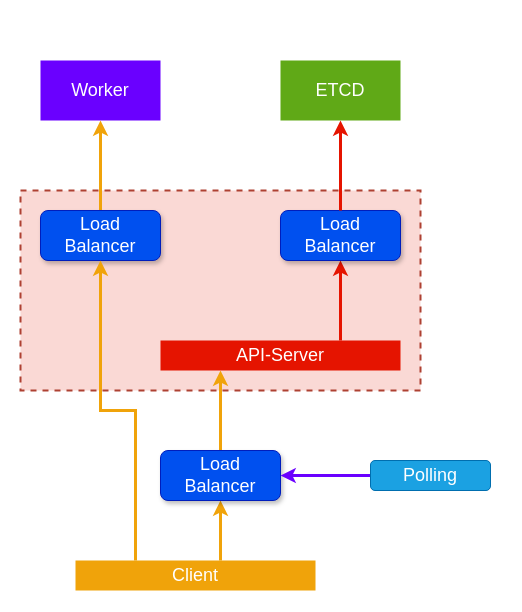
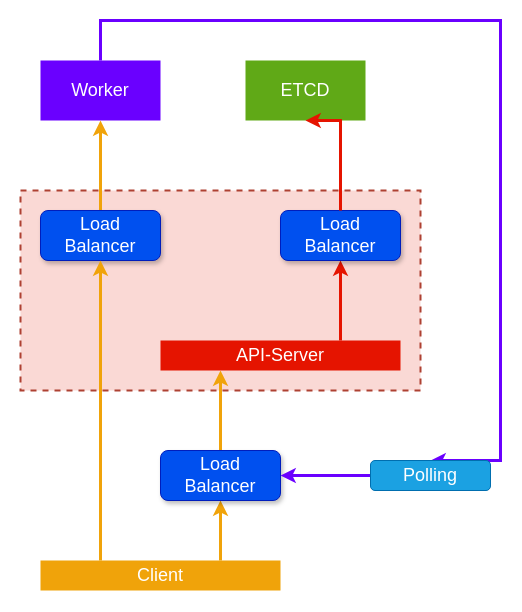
edge "Worker" -> "Polling": added
node "ETCD": moved (341, 91) -> (306, 91)
node "Client": moved (196, 576) -> (161, 576)
